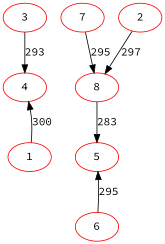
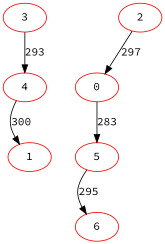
node "7": removed
node "8": label "8" -> "0"
edge "1" -> "4": reversed
edge "6" -> "5": reversed
